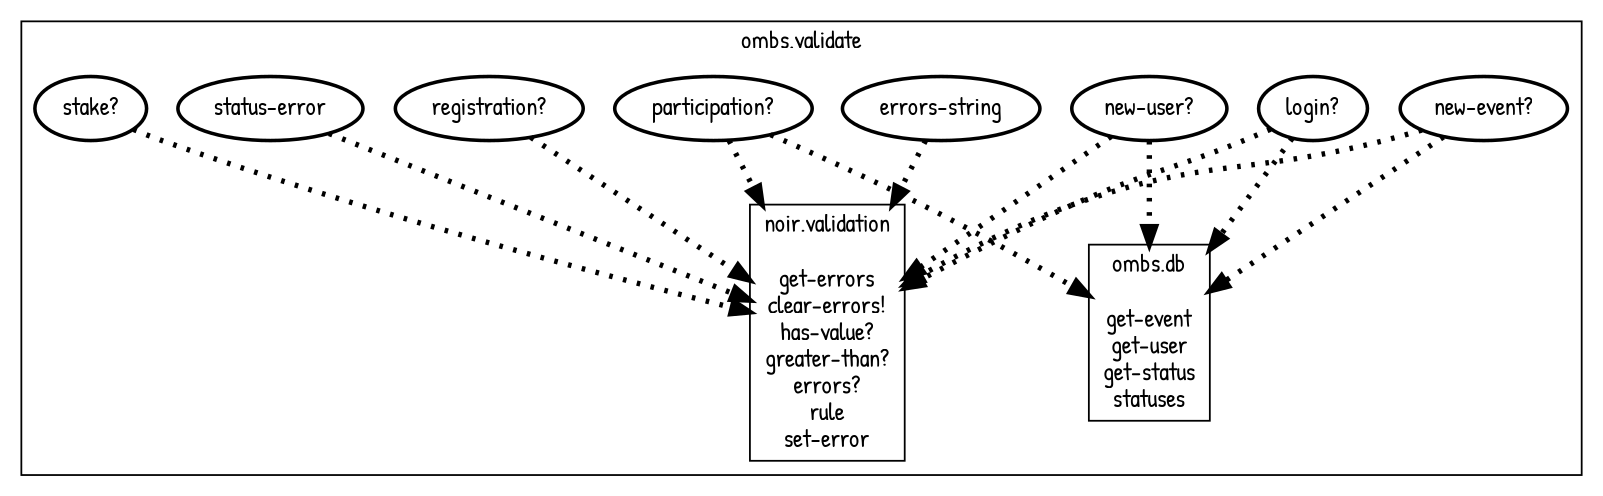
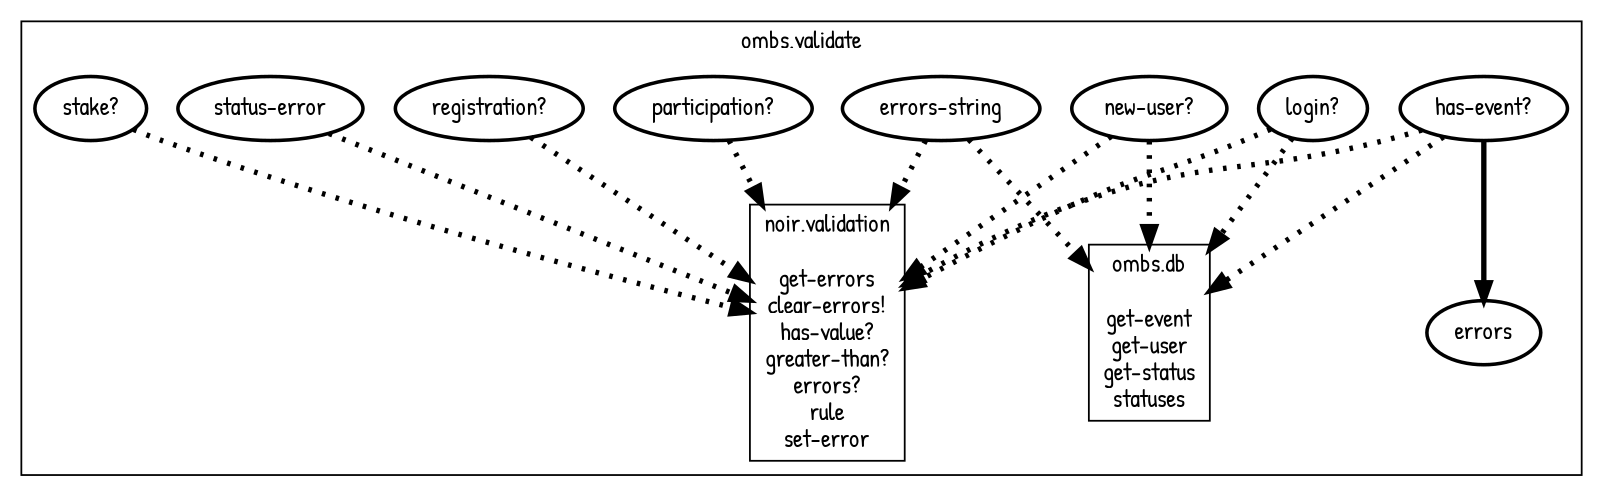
node "new-event?": label "new-event?" -> "has-event?"
edge "participation?" -> "ombs.db get-event get-user get-status statuses": now "errors-string" -> "ombs.db get-event get-user get-status statuses"
node "errors": added
